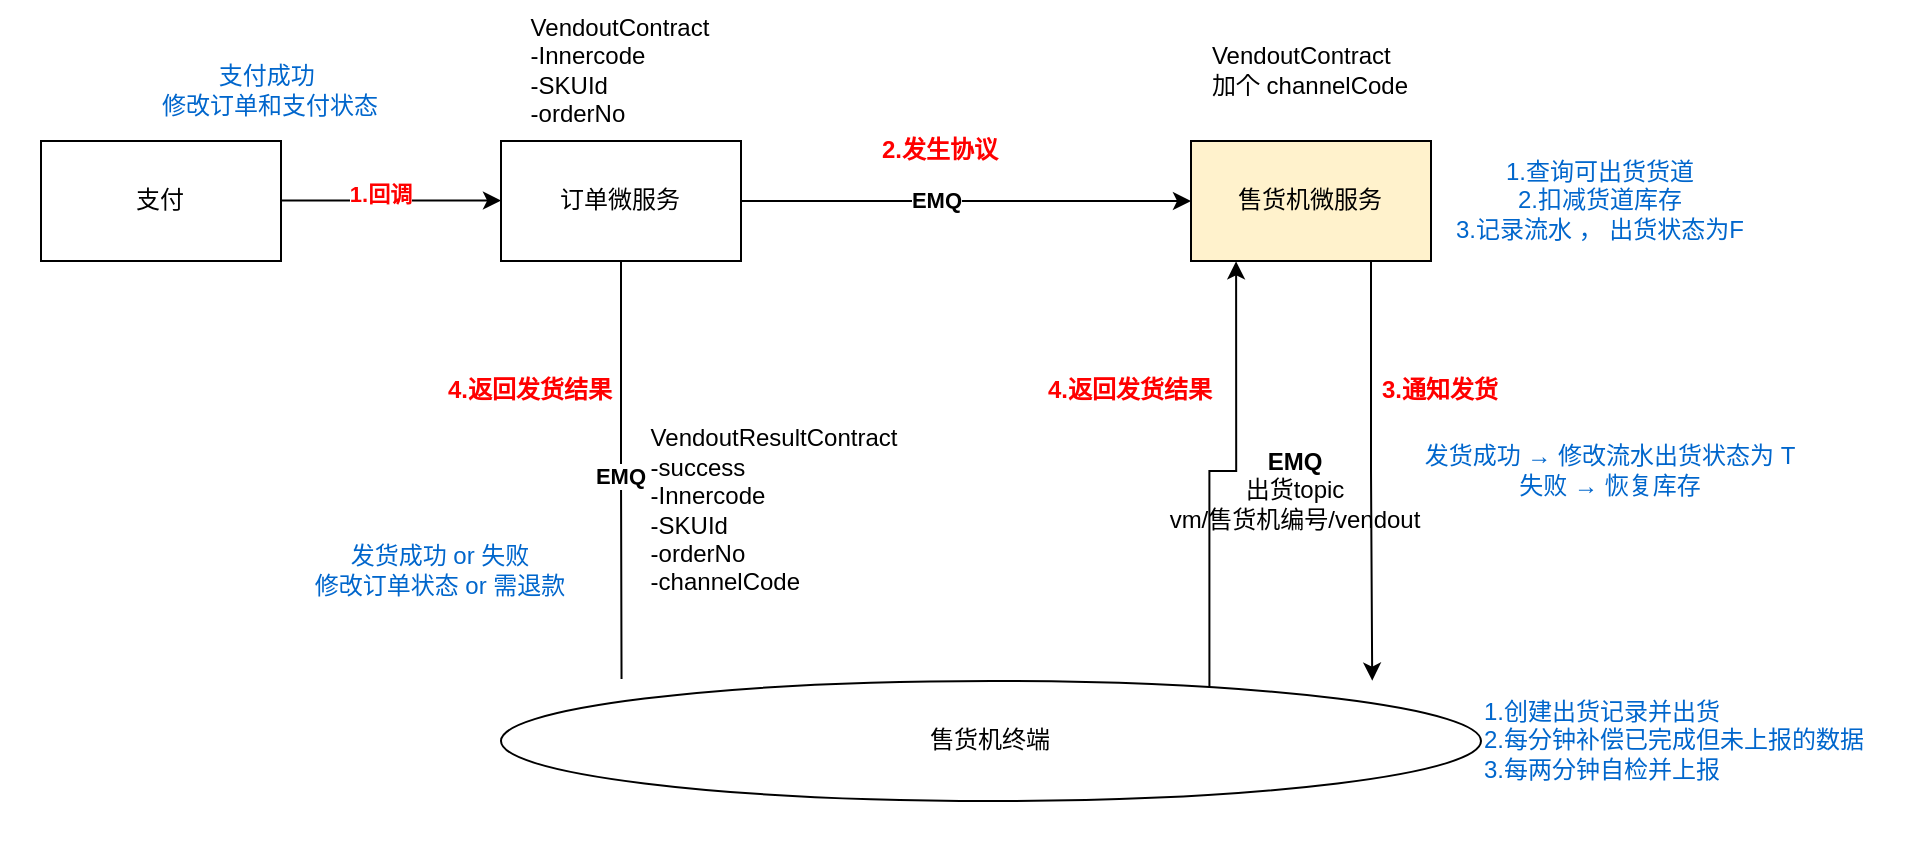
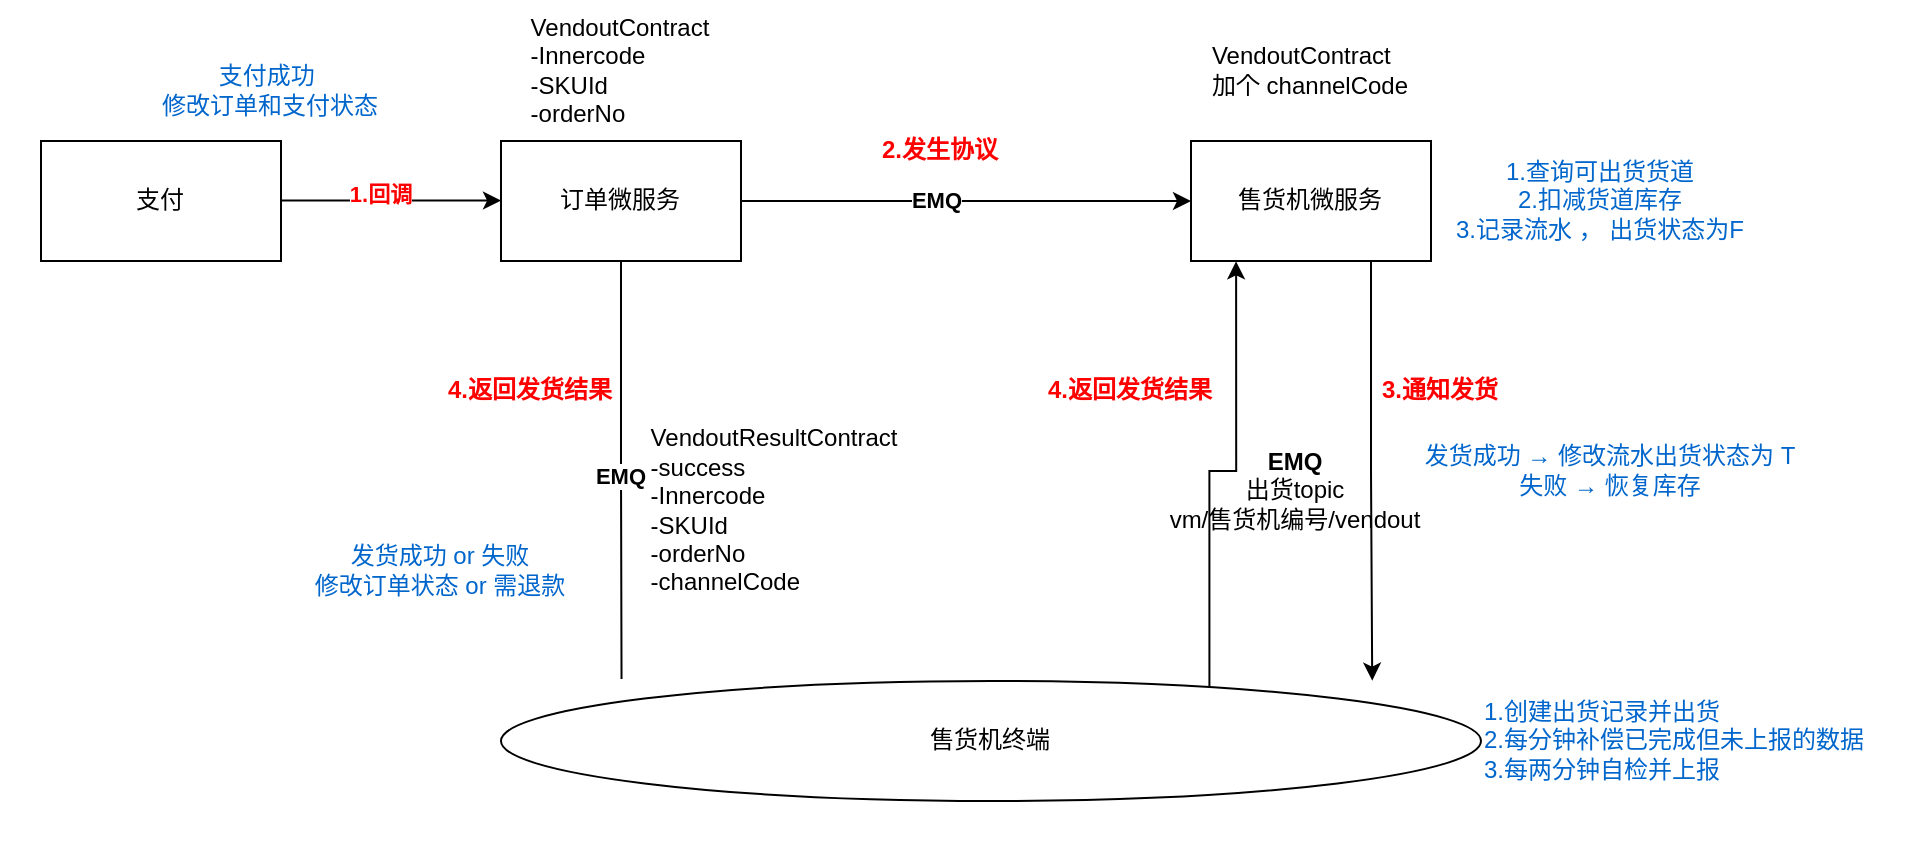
node "售货机微服务": fillcolor #fff2cc -> #ffffff
